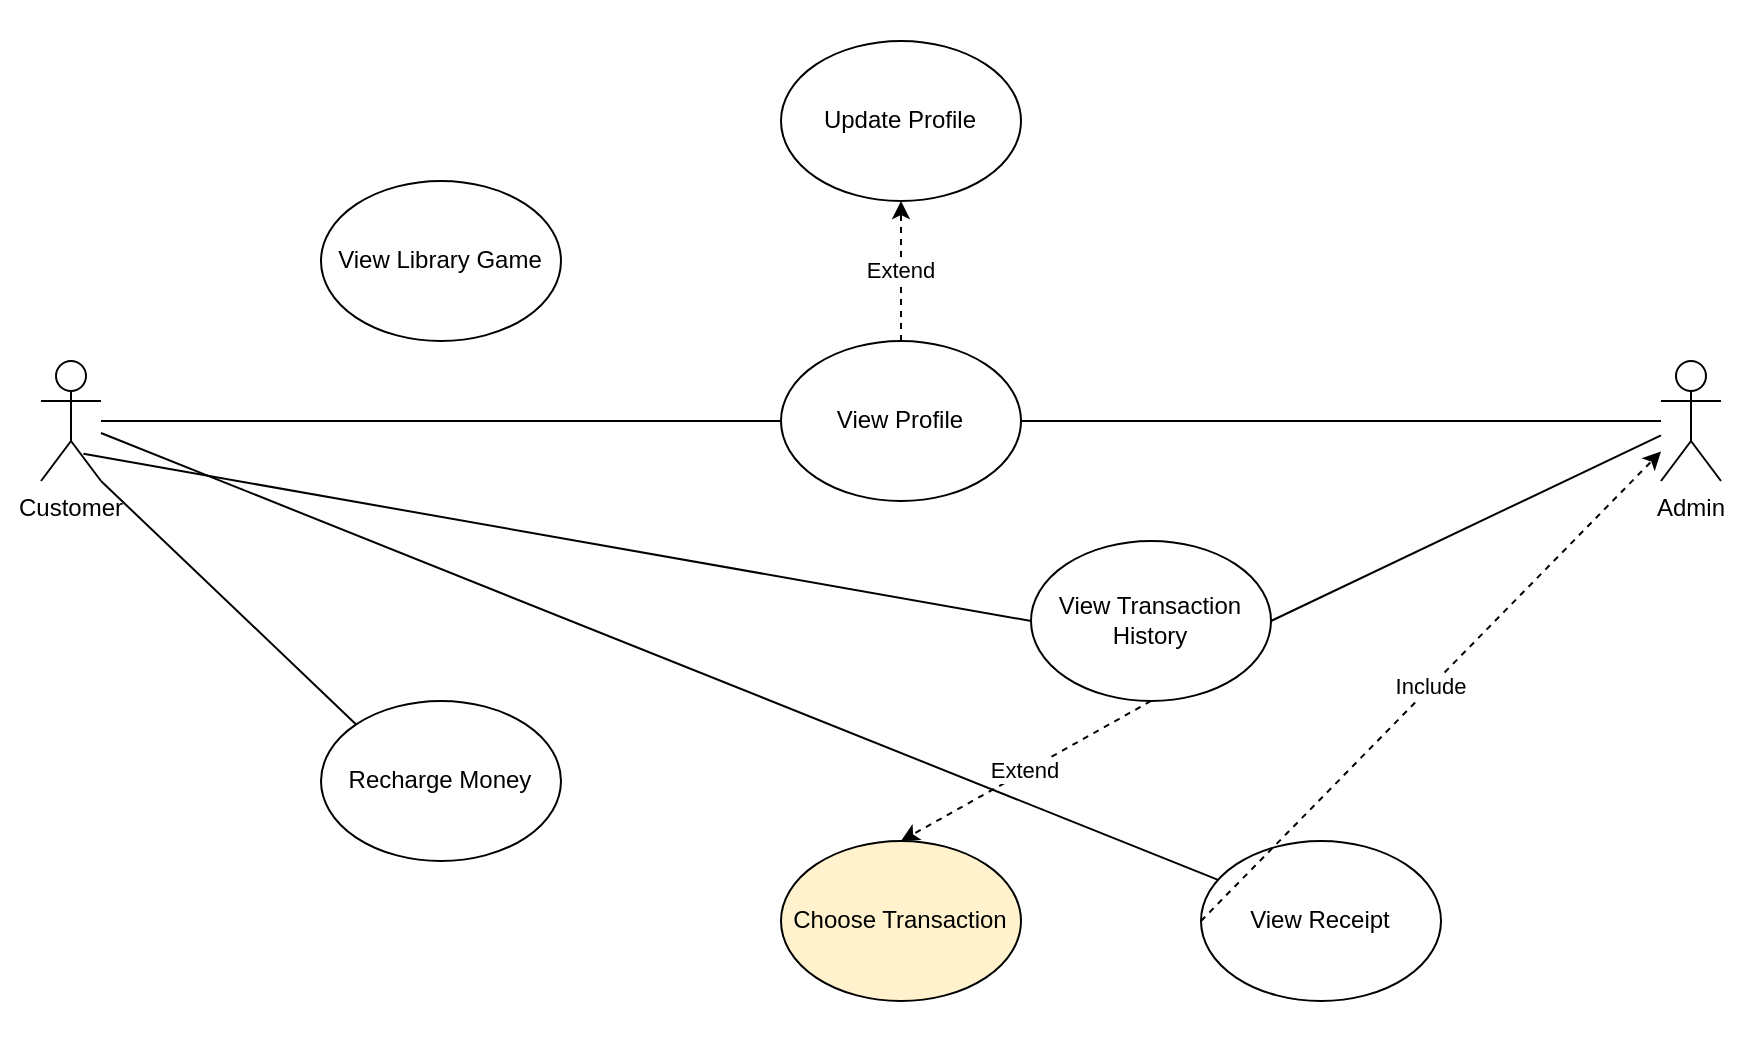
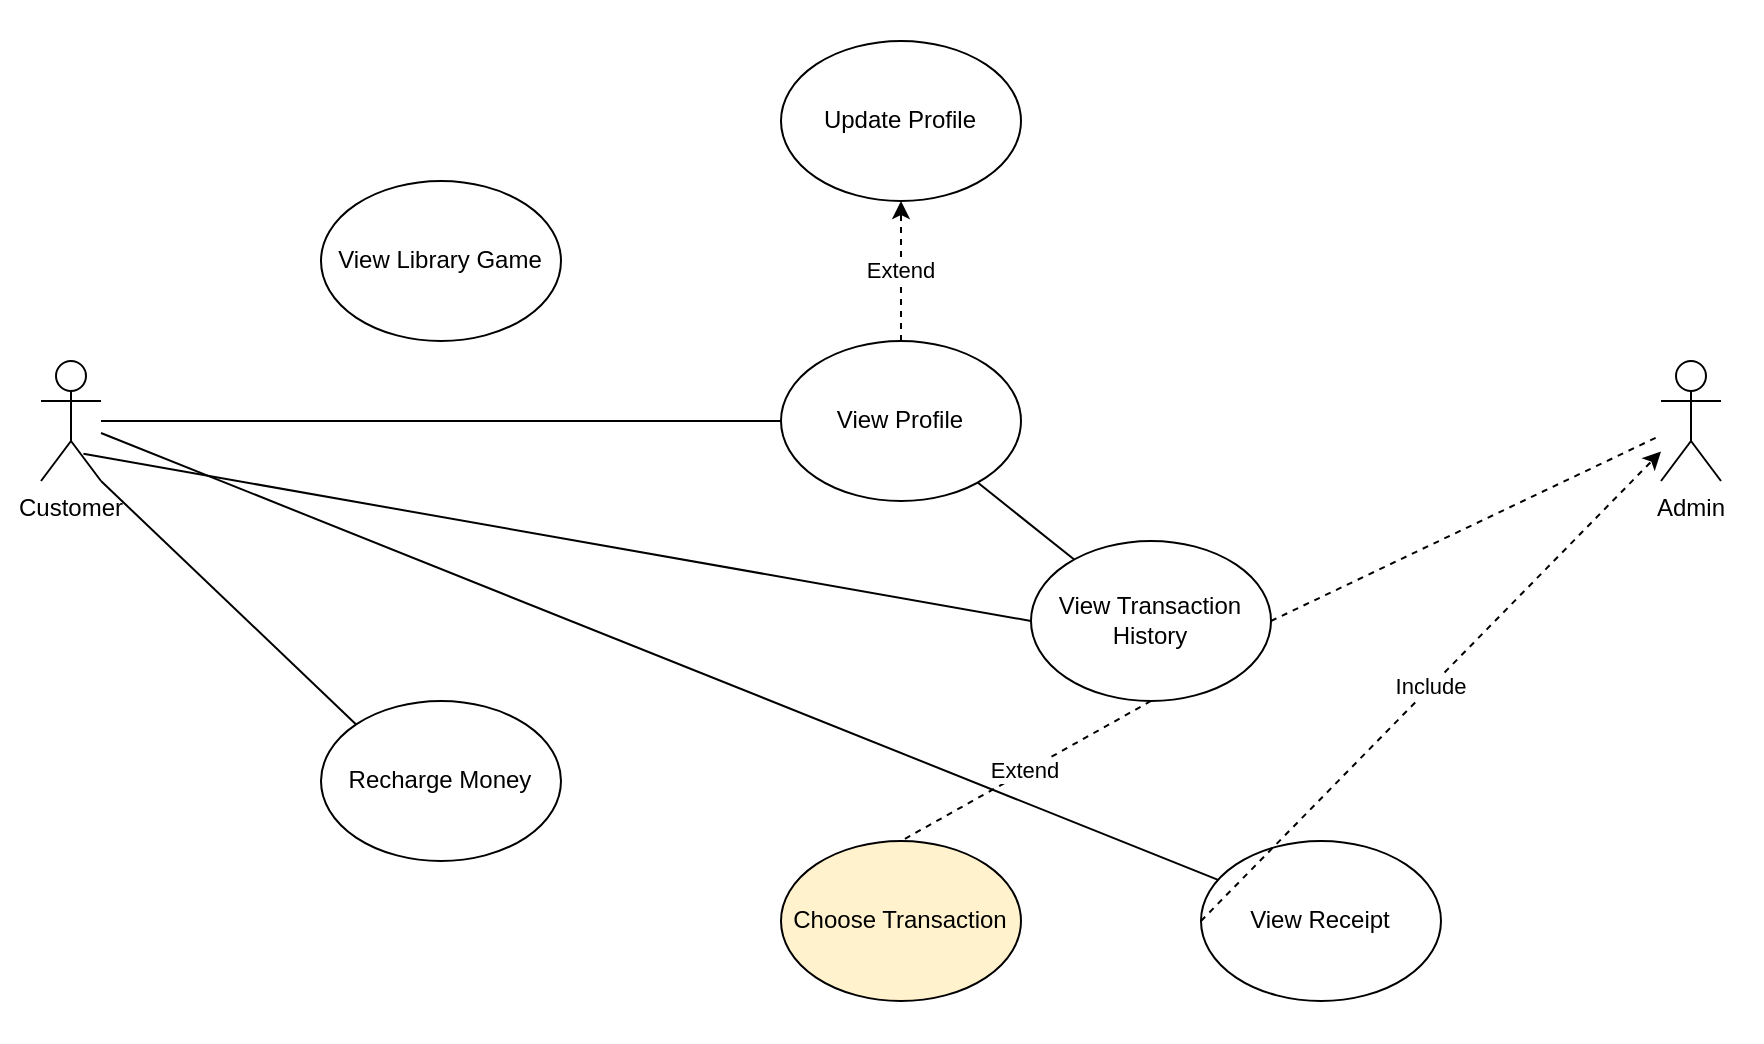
edge "View Profile" -- "Admin": now "View Profile" -- "View Transaction History"
edge "Admin" -- "View Transaction History": style solid -> dashed
edge "View Transaction History" -> "Choose Transaction": arrowhead classic -> none
